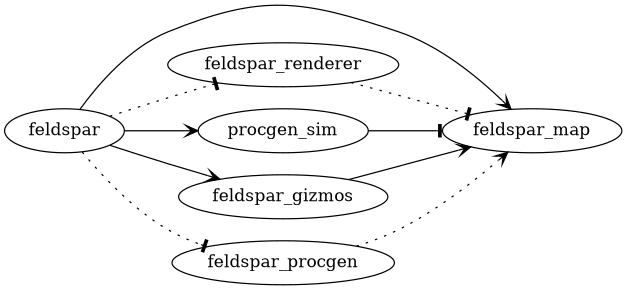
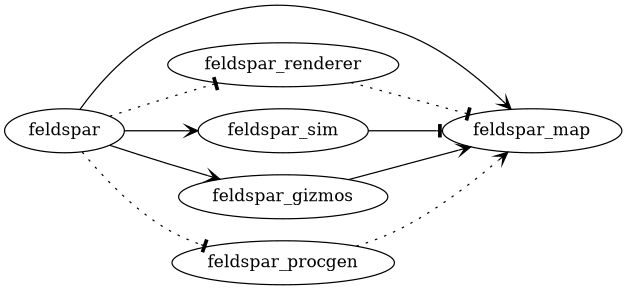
node "procgen_sim": label "procgen_sim" -> "feldspar_sim"
